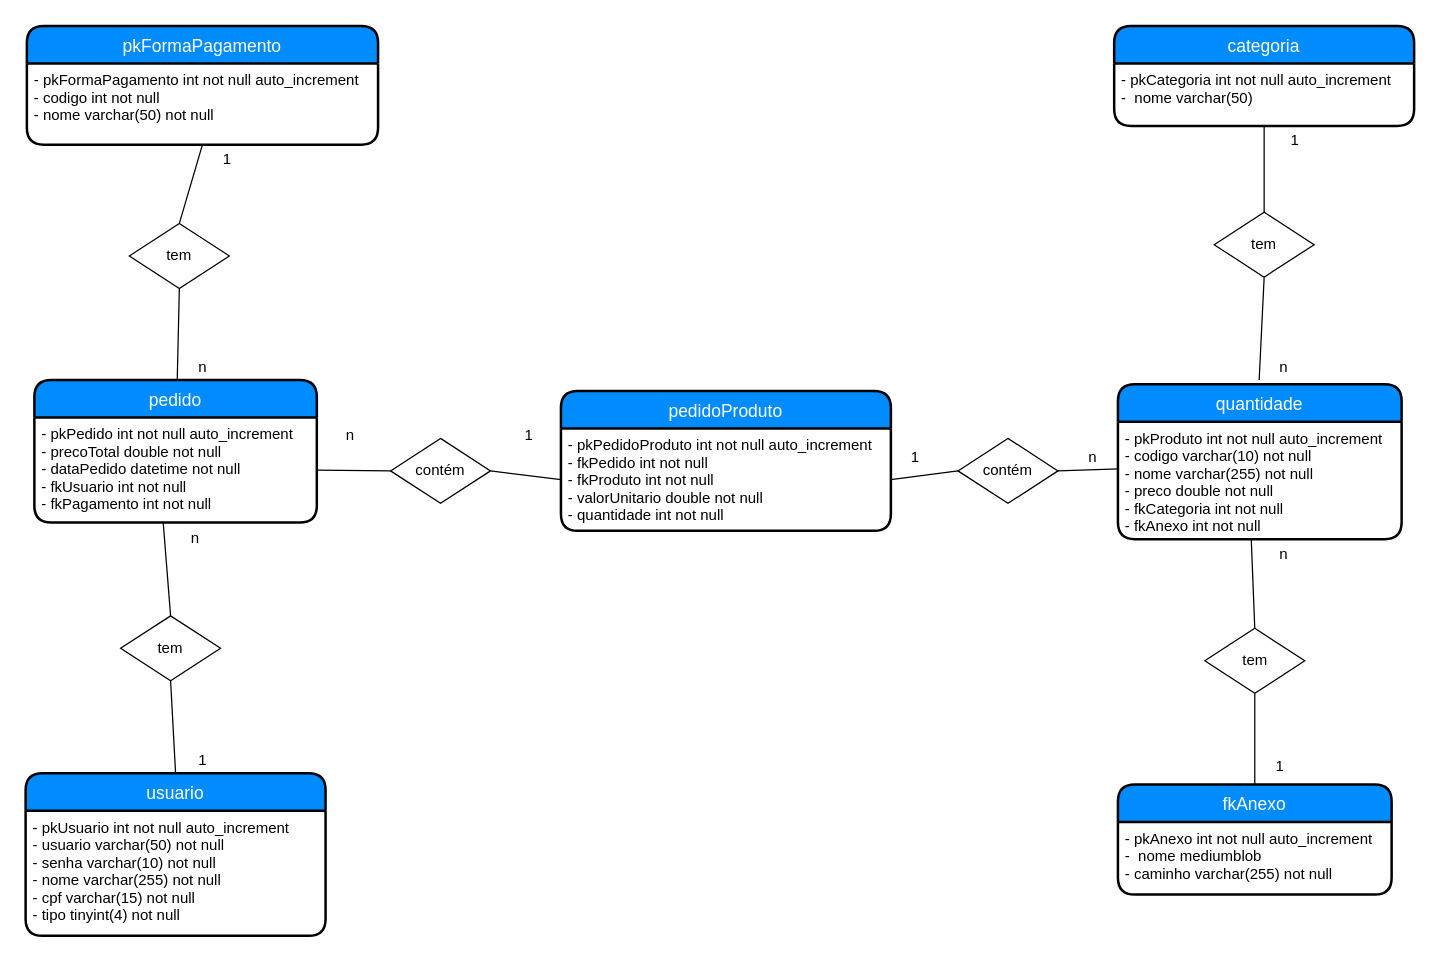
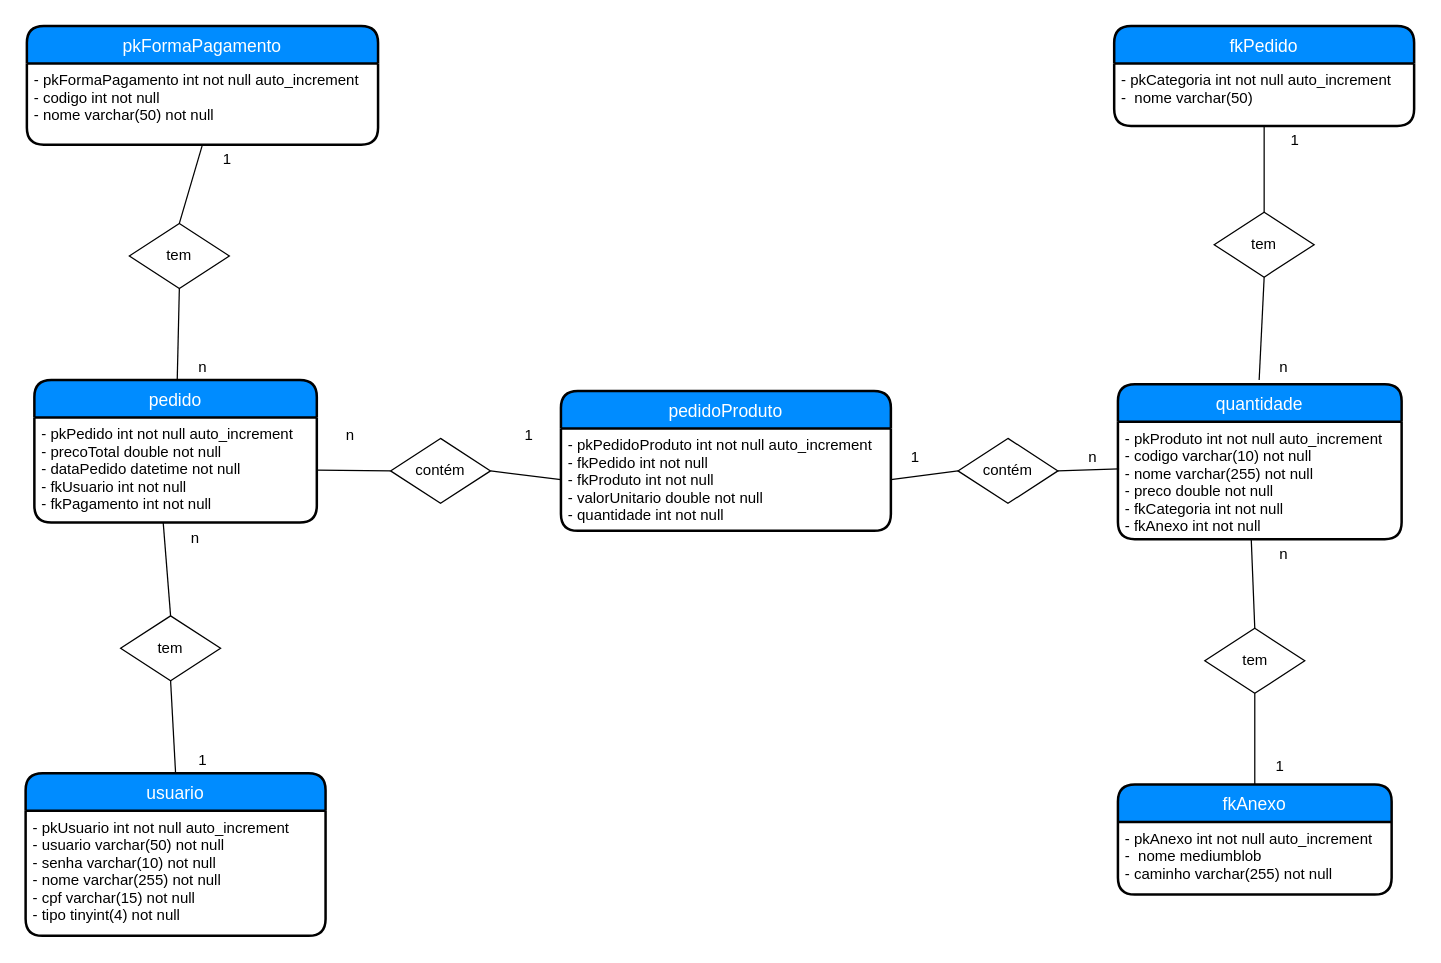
node "categoria": label "categoria" -> "fkPedido"
